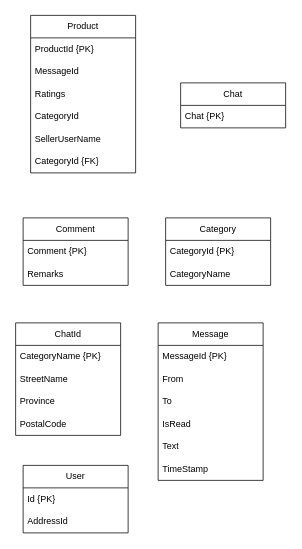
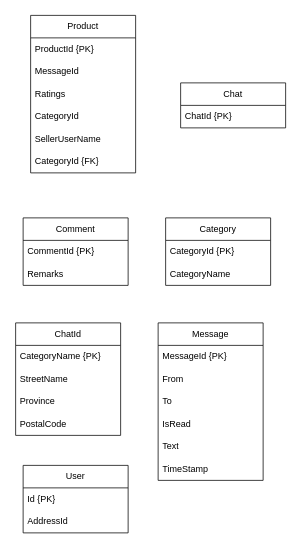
node "Chat {PK}": label "Chat {PK}" -> "ChatId {PK}"
node "Comment {PK}": label "Comment {PK}" -> "CommentId {PK}"
